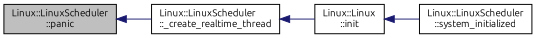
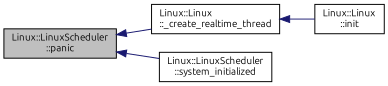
node "Linux::LinuxScheduler ::_create_realtime_thread": label "Linux::LinuxScheduler ::_create_realtime_thread" -> "Linux::Linux ::_create_realtime_thread"
edge "Linux::LinuxScheduler ::system_initialized" -> "Linux::Linux ::init": now "Linux::LinuxScheduler ::system_initialized" -> "Linux::LinuxScheduler ::panic"
